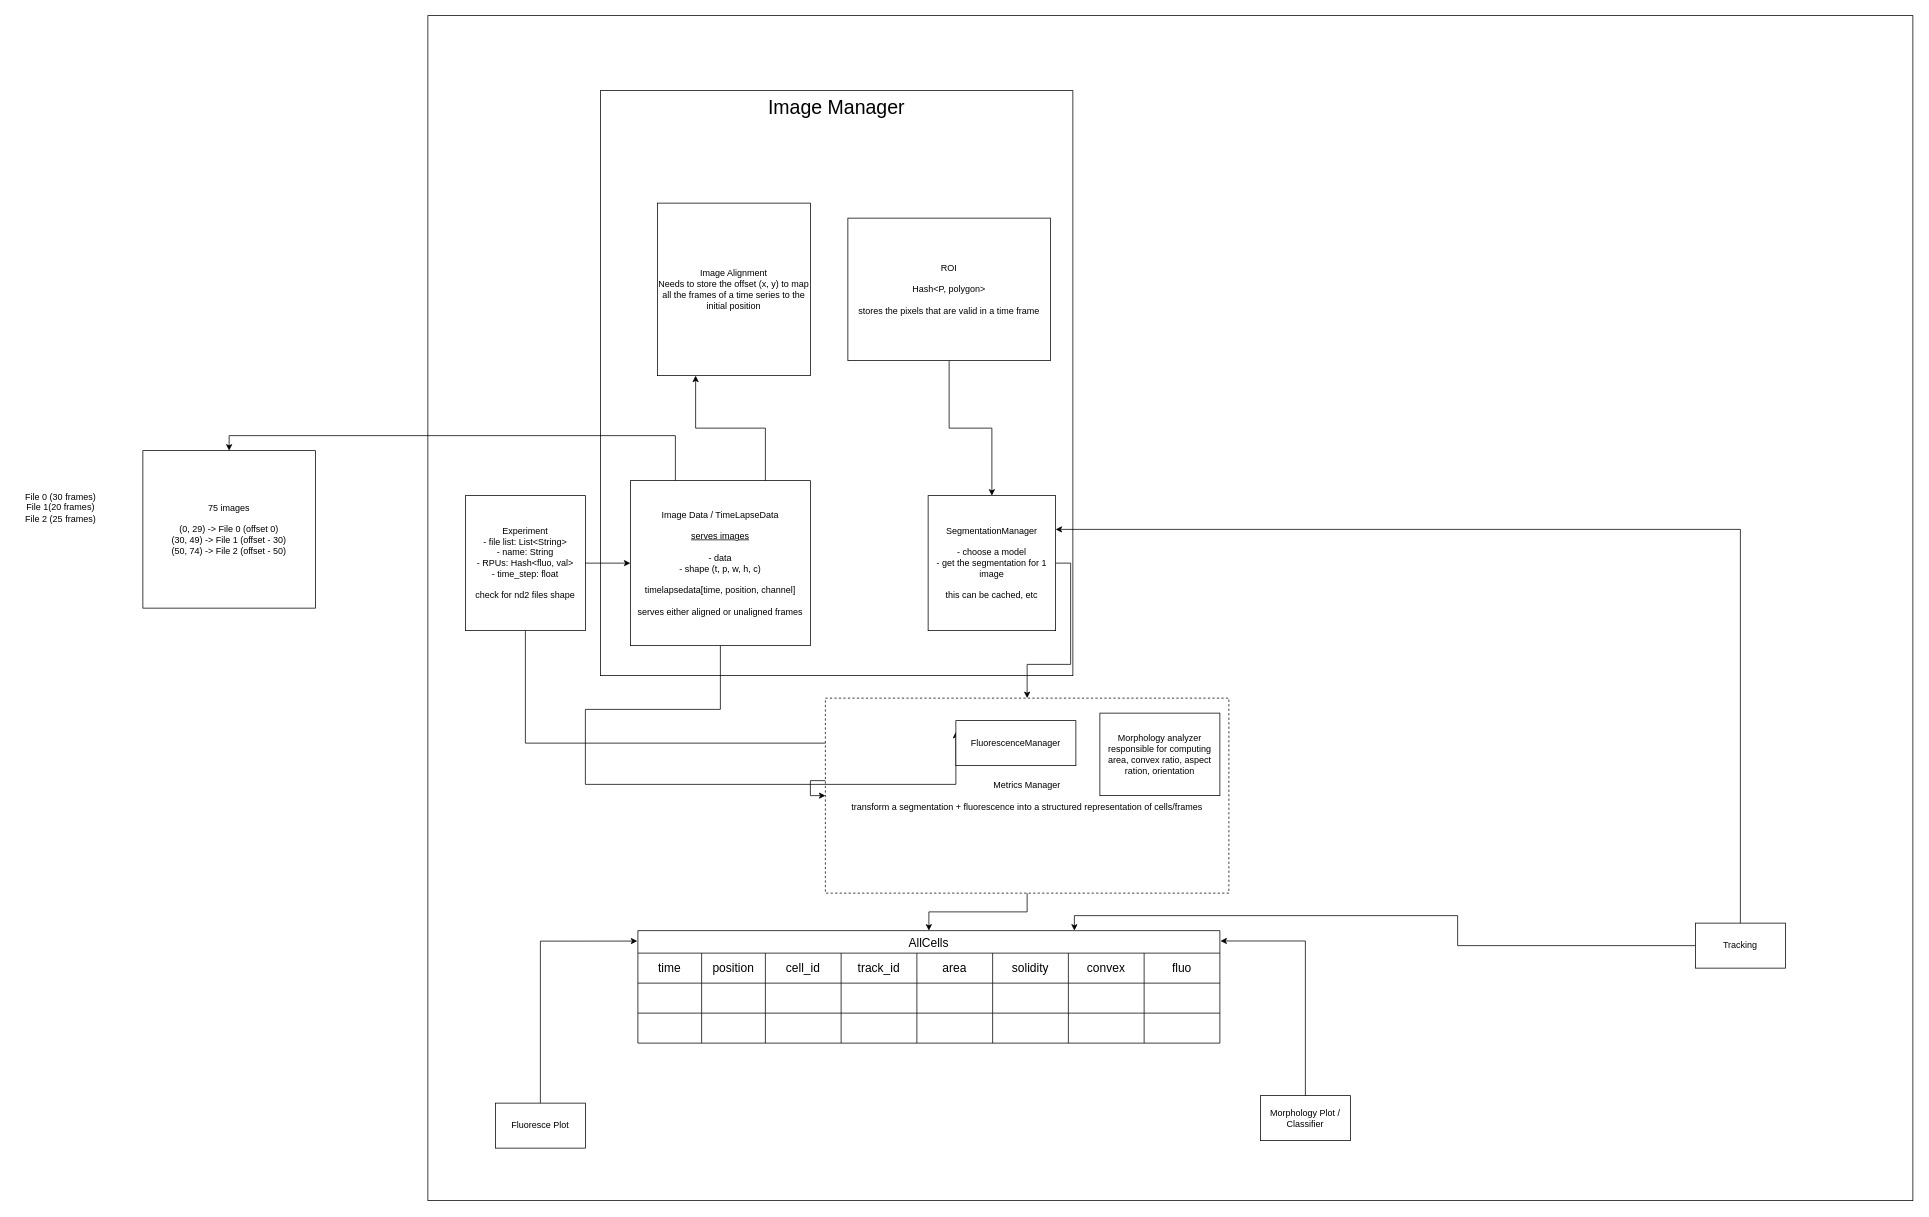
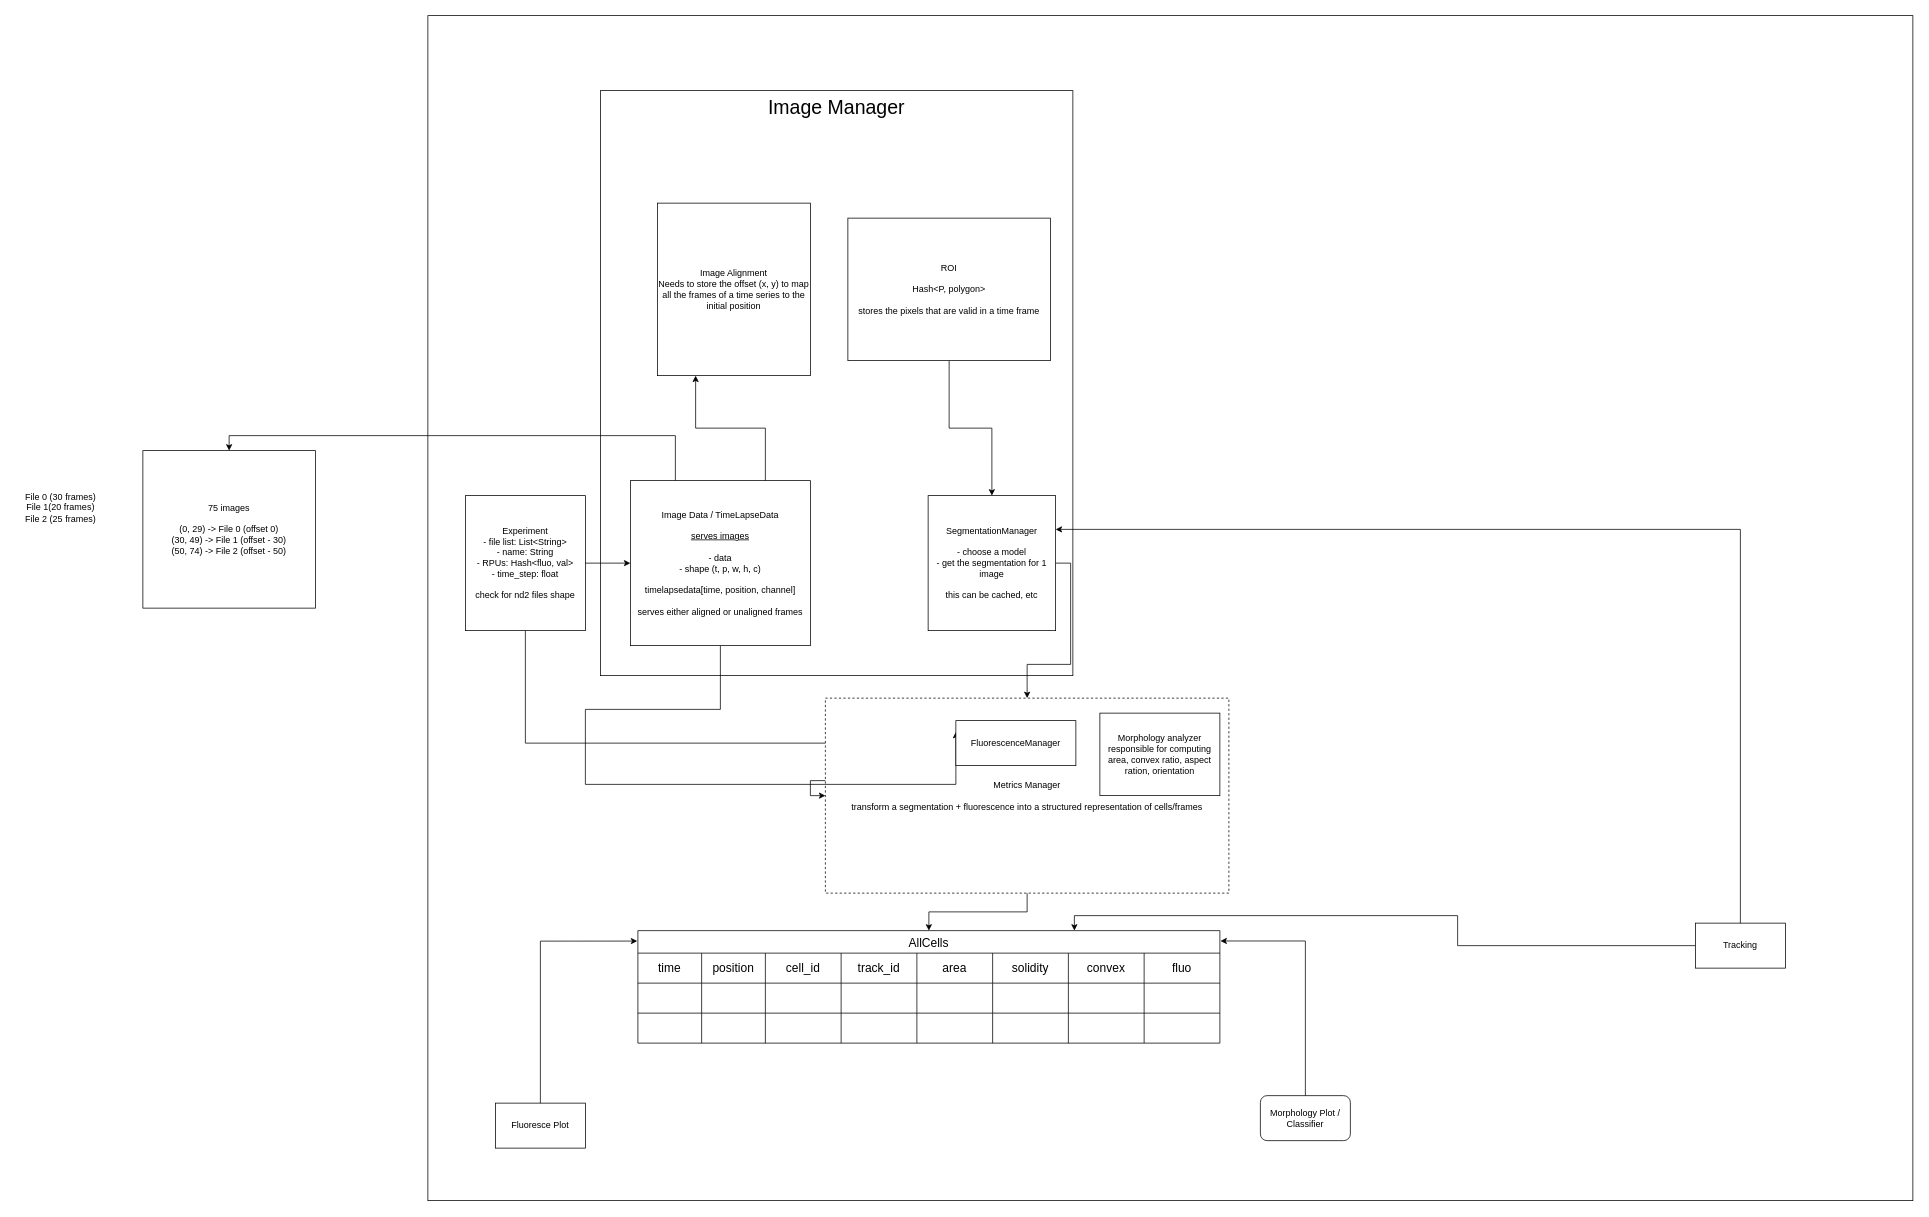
node "Morphology Plot / Classifier": shape rectangle -> rounded rectangle
